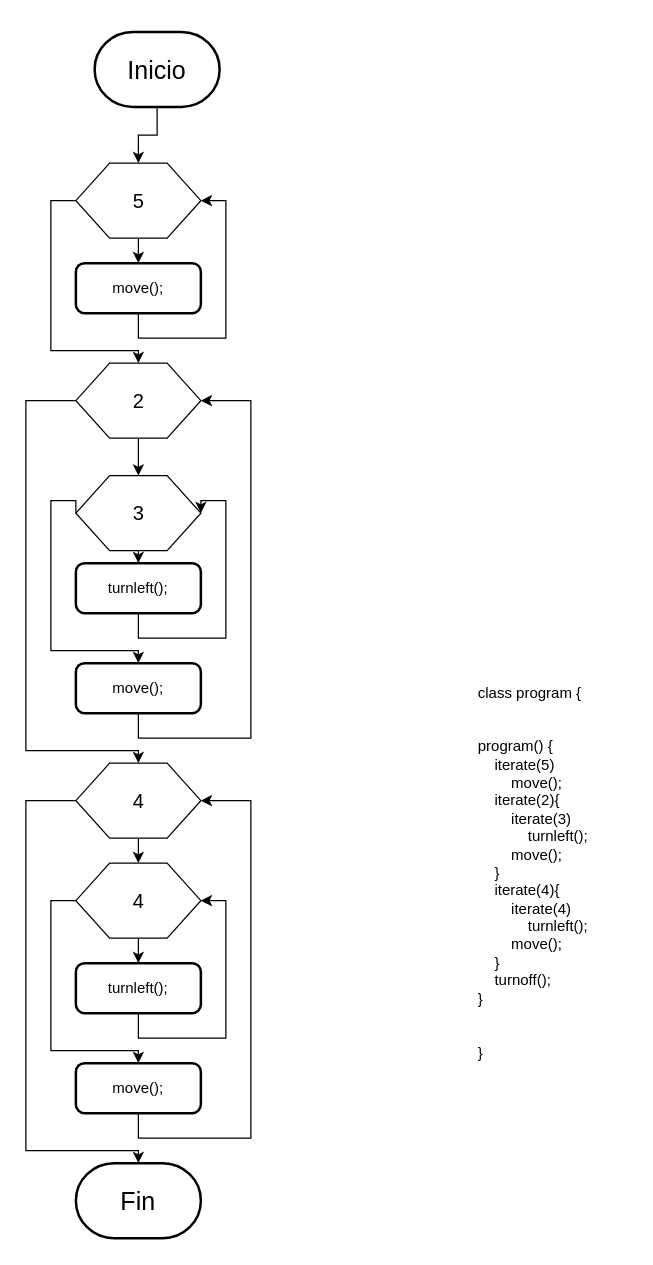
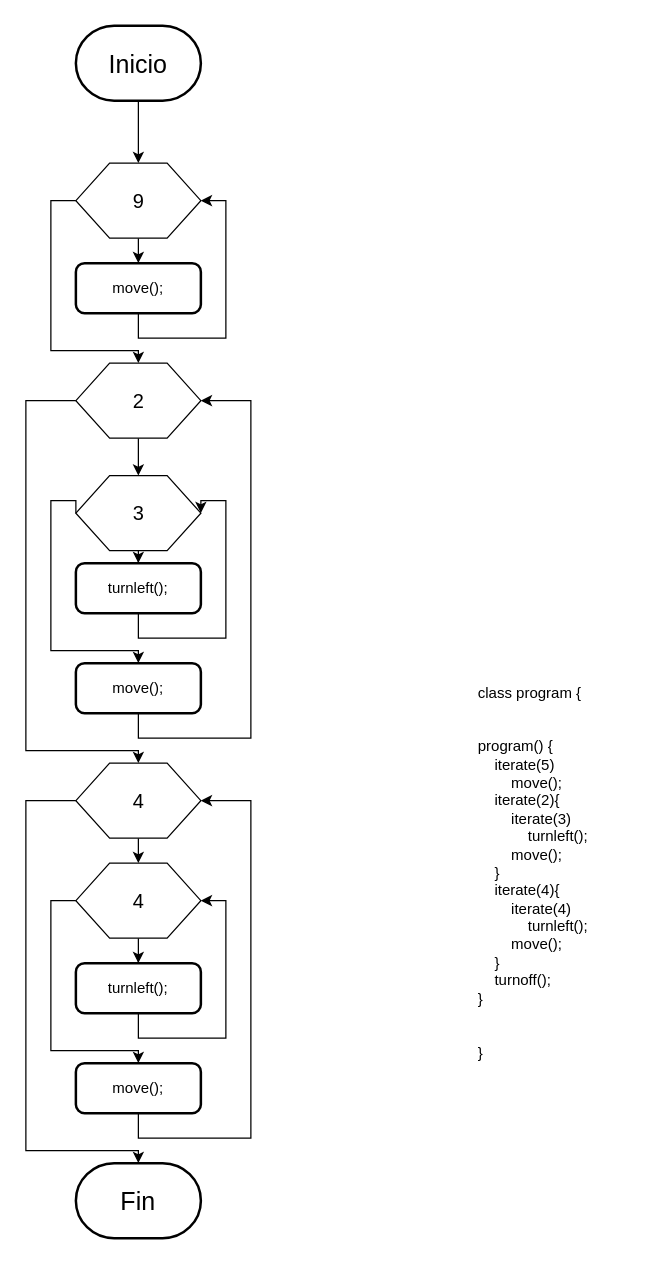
node "Inicio": moved (157, 69) -> (138, 63)
node "5": label "5" -> "9"
